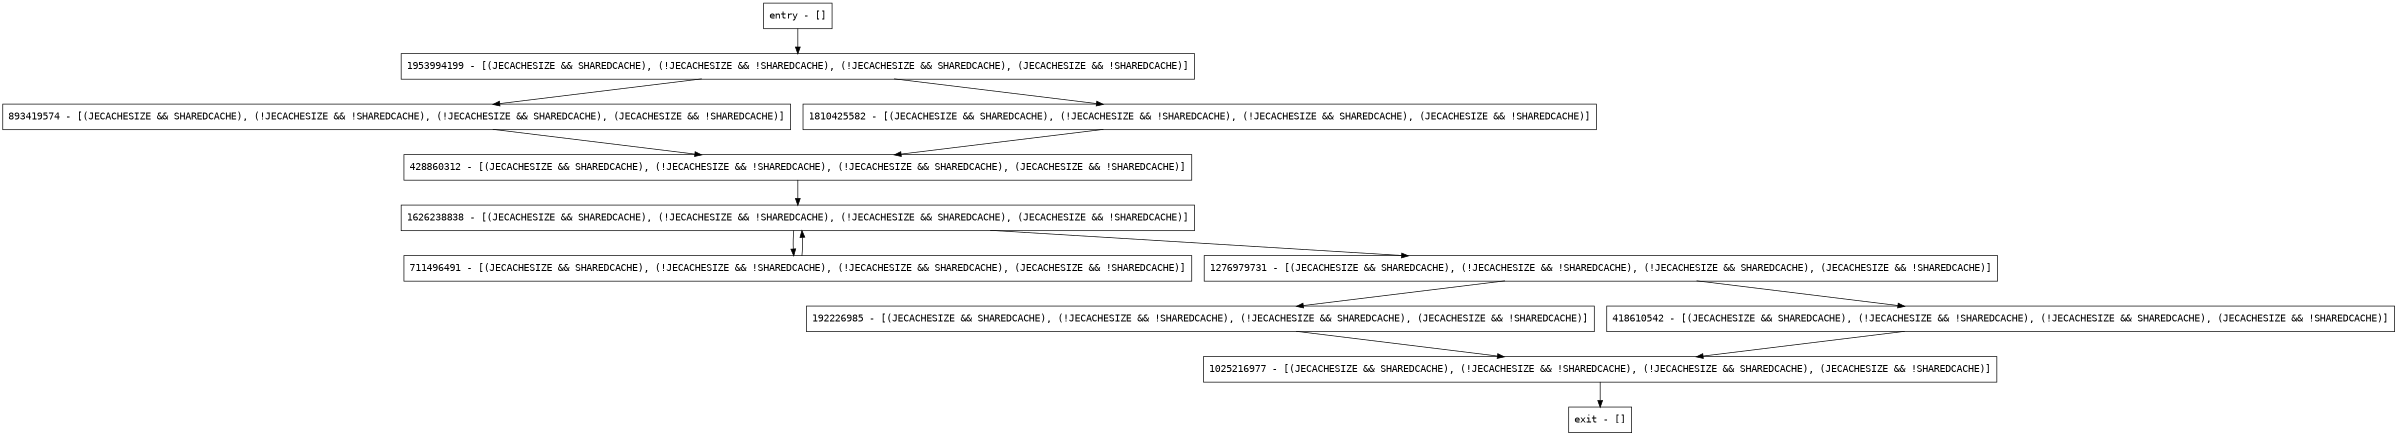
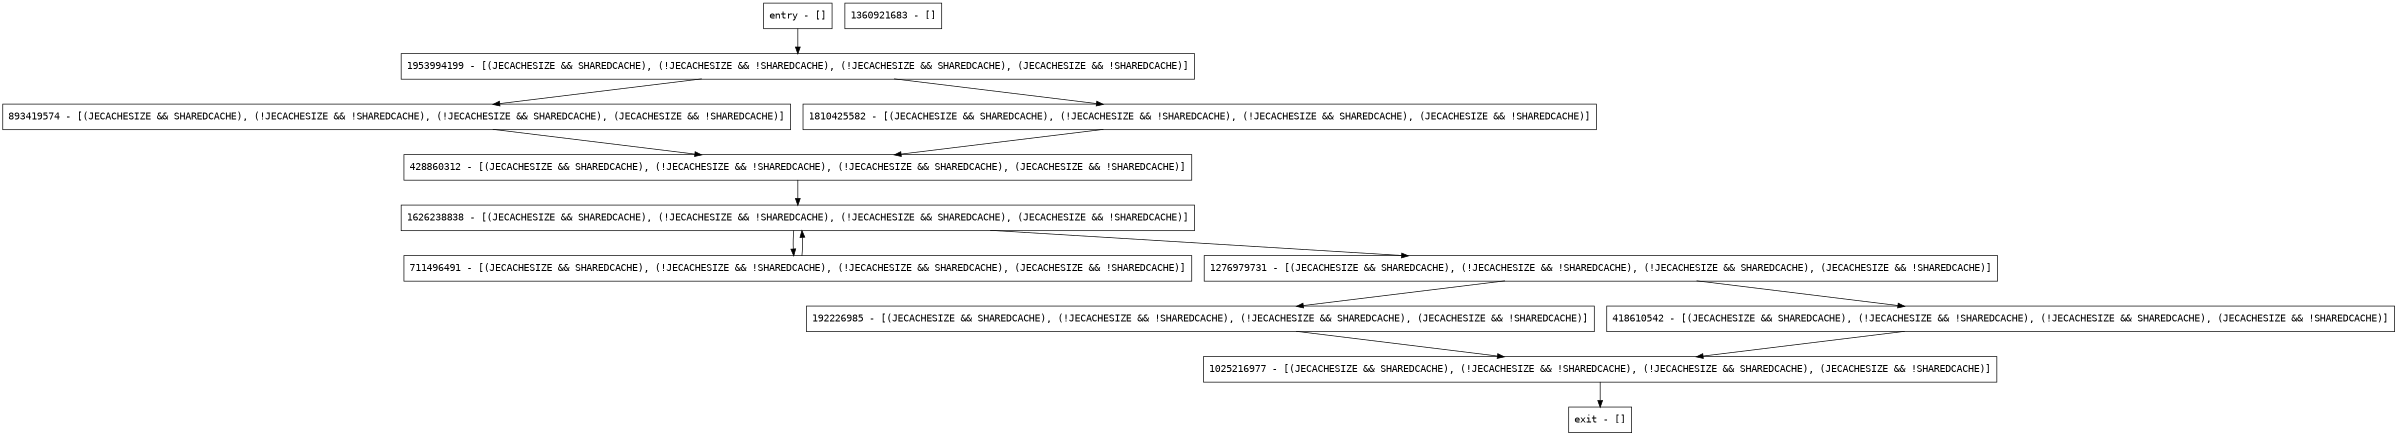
node "1360921683 - []": added
